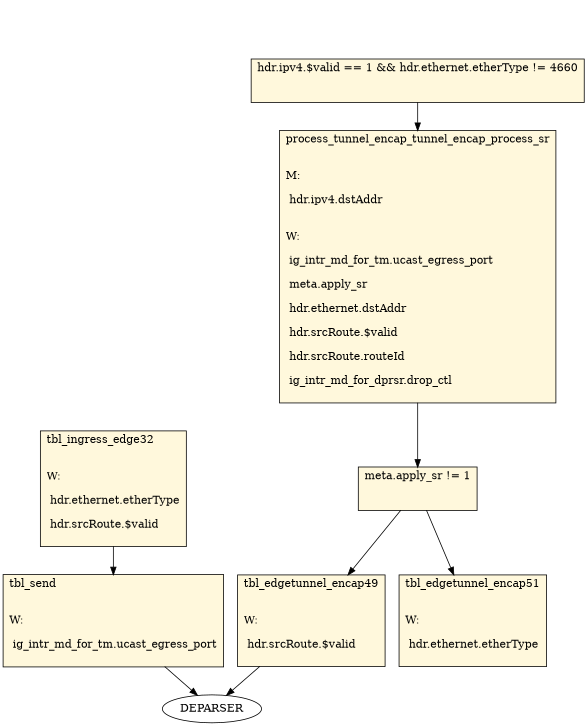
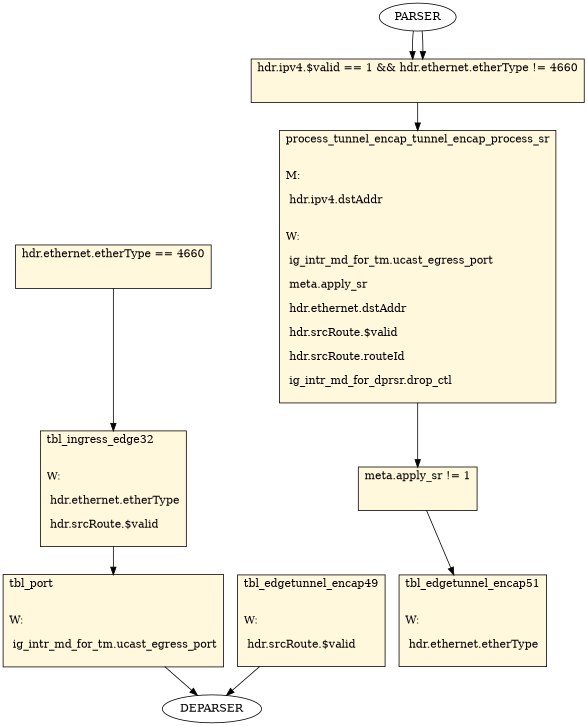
node "PARSER": added
node "hdr.ethernet.etherType == 4660": added
edge "meta.apply_sr != 1" -> "tbl_edgetunnel_encap49 W: hdr.srcRoute.$valid": removed
node "tbl_send W: ig_intr_md_for_tm.ucast_egress_port": label "tbl_send W: ig_intr_md_for_tm.ucast_egress_port" -> "tbl_port W: ig_intr_md_for_tm.ucast_egress_port"
